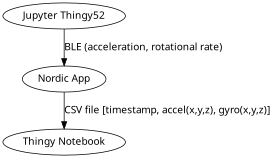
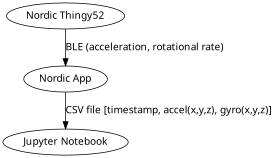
node "Jupyter Thingy52": label "Jupyter Thingy52" -> "Nordic Thingy52"
node "Thingy Notebook": label "Thingy Notebook" -> "Jupyter Notebook"
